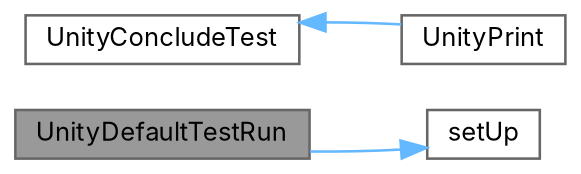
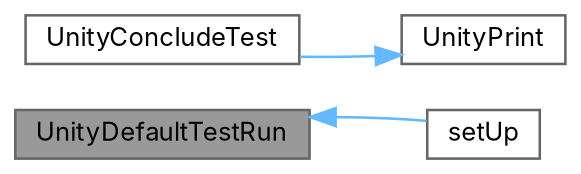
edge "UnityPrint" -> "UnityConcludeTest": reversed
edge "UnityDefaultTestRun" -> "setUp": reversed
